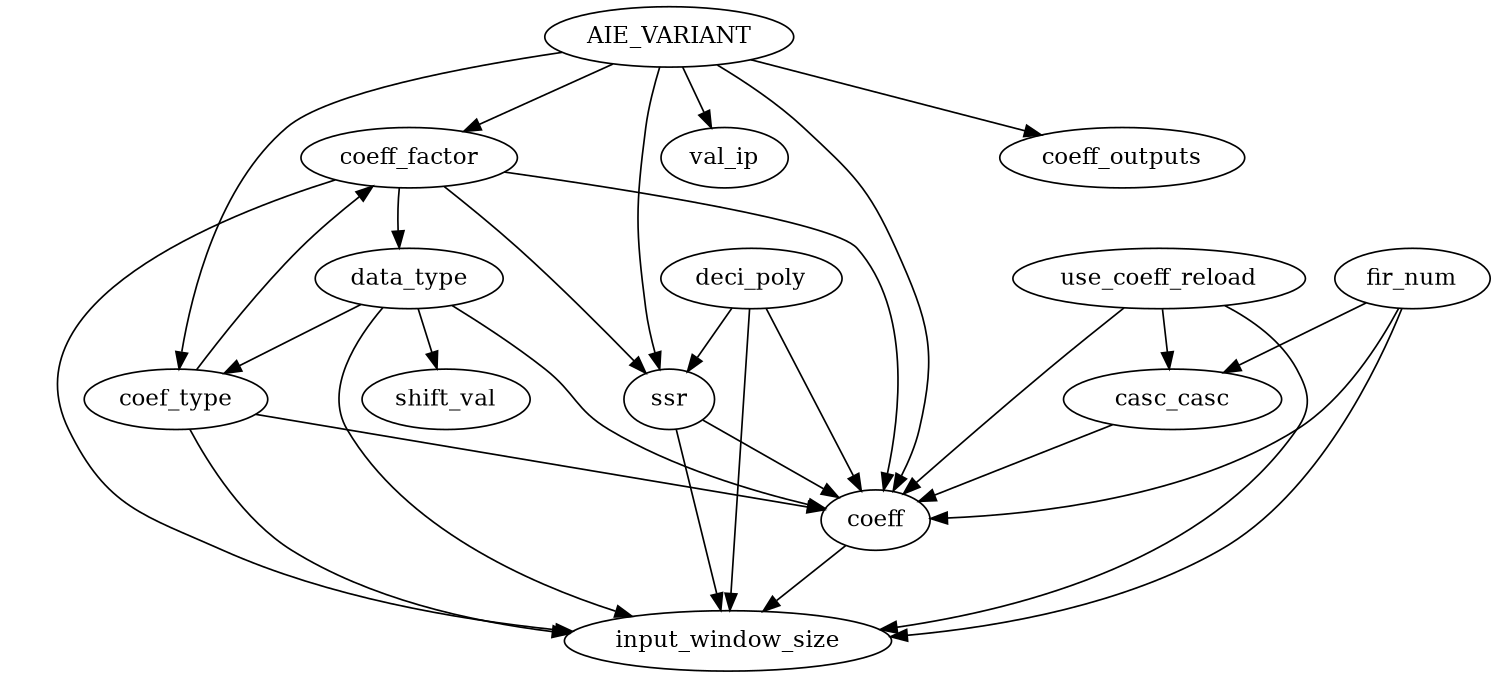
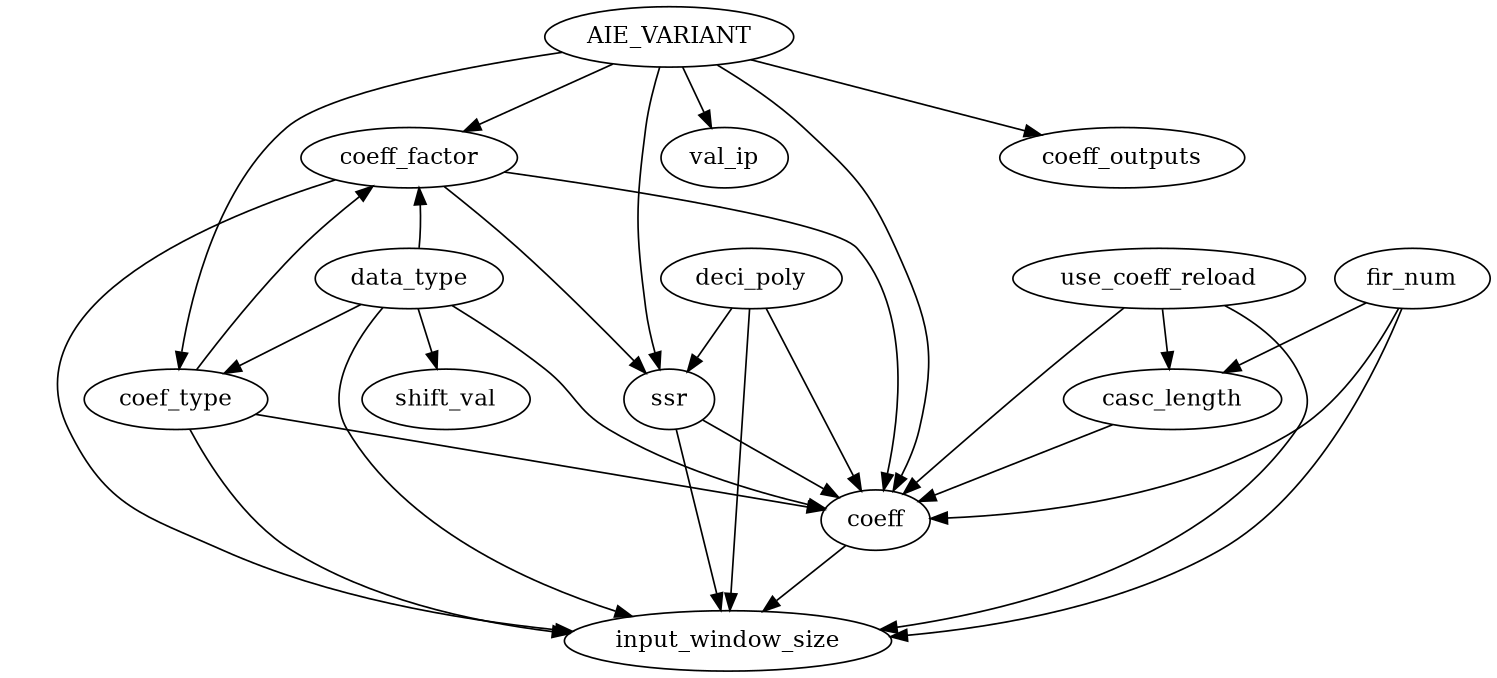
edge "coeff_factor" -> "data_type": reversed
node "casc_casc": label "casc_casc" -> "casc_length"
